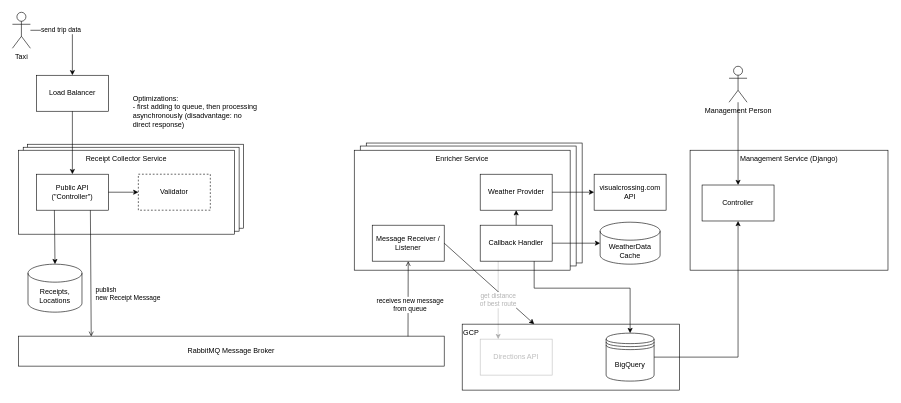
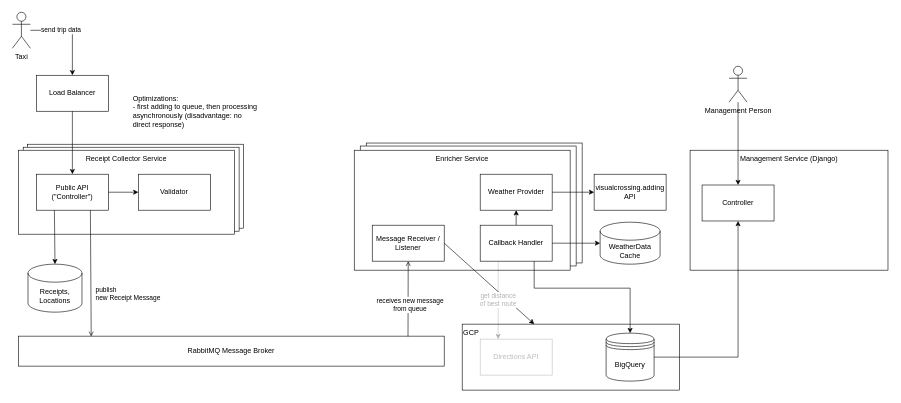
node "Validator": style dashed -> solid
node "visualcrossing.com API": label "visualcrossing.com API" -> "visualcrossing.adding API"
